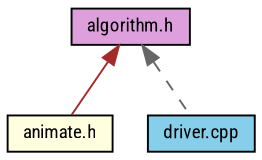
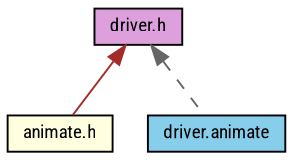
node "algorithm.h": label "algorithm.h" -> "driver.h"
node "driver.cpp": label "driver.cpp" -> "driver.animate"
